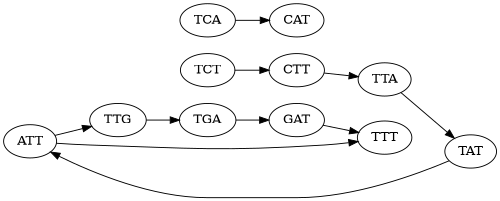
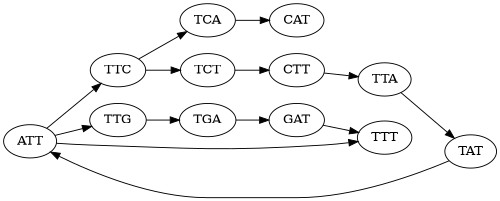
node "TTC": added
